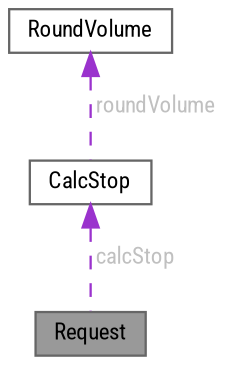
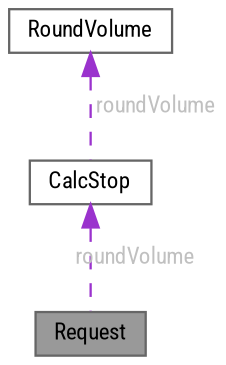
edge "Request" -> "CalcStop": label " calcStop" -> " roundVolume"
